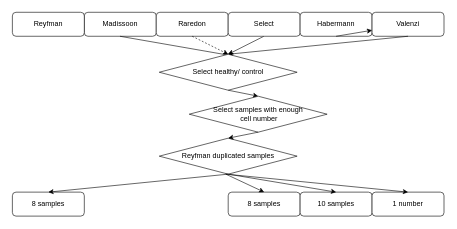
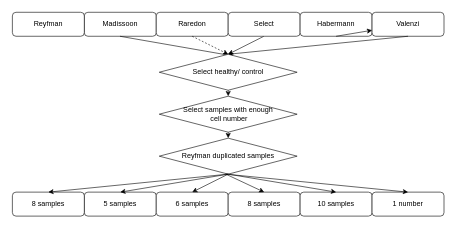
node "Select samples with enough cell number": moved (258, 114) -> (228, 114)
edge "Reyfman duplicated samples" -> "6 samples": added
edge "Reyfman duplicated samples" -> "5 samples": added
node "5 samples": added
node "6 samples": added
